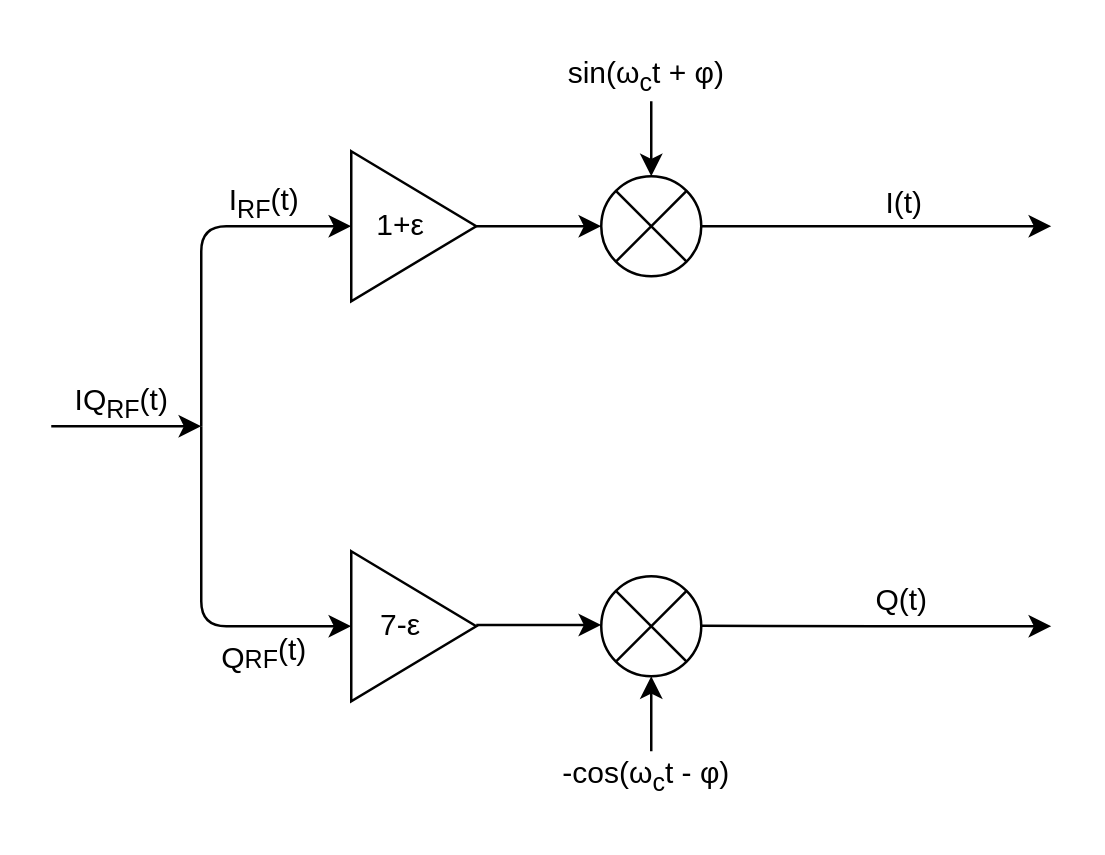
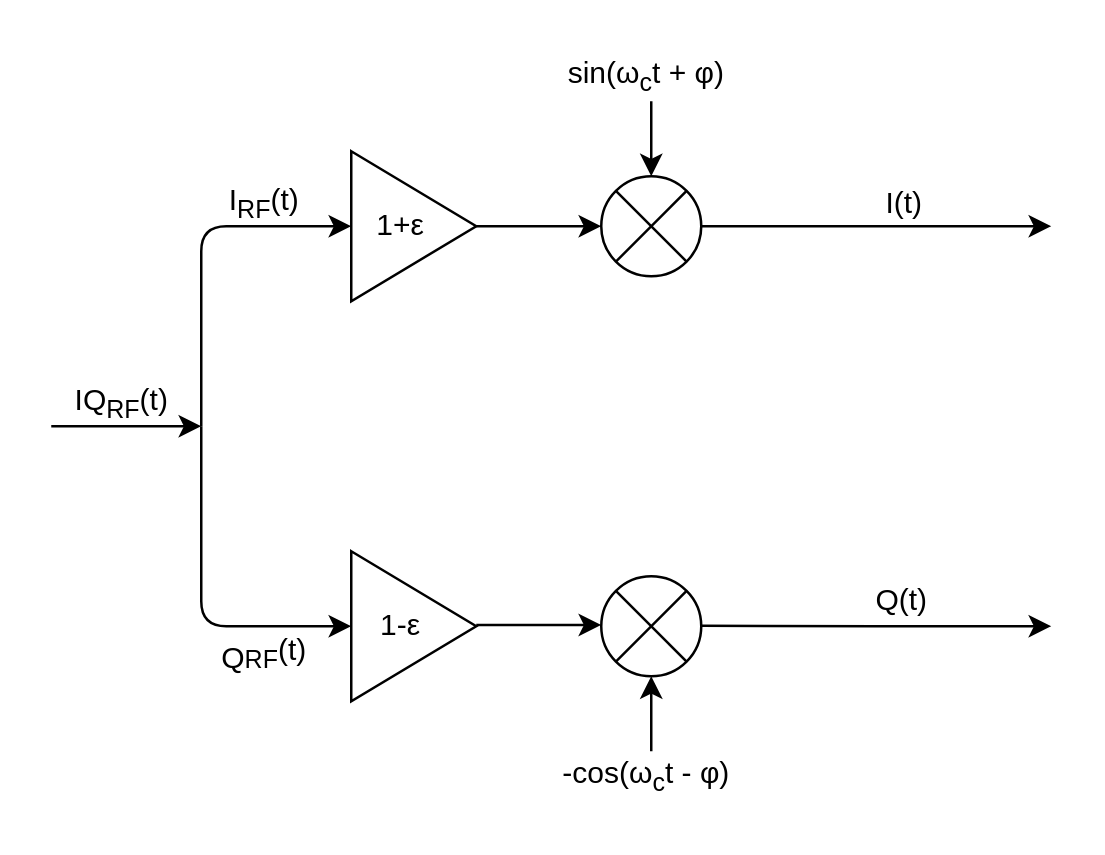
node "7-ε": label "7-ε" -> "1-ε"
